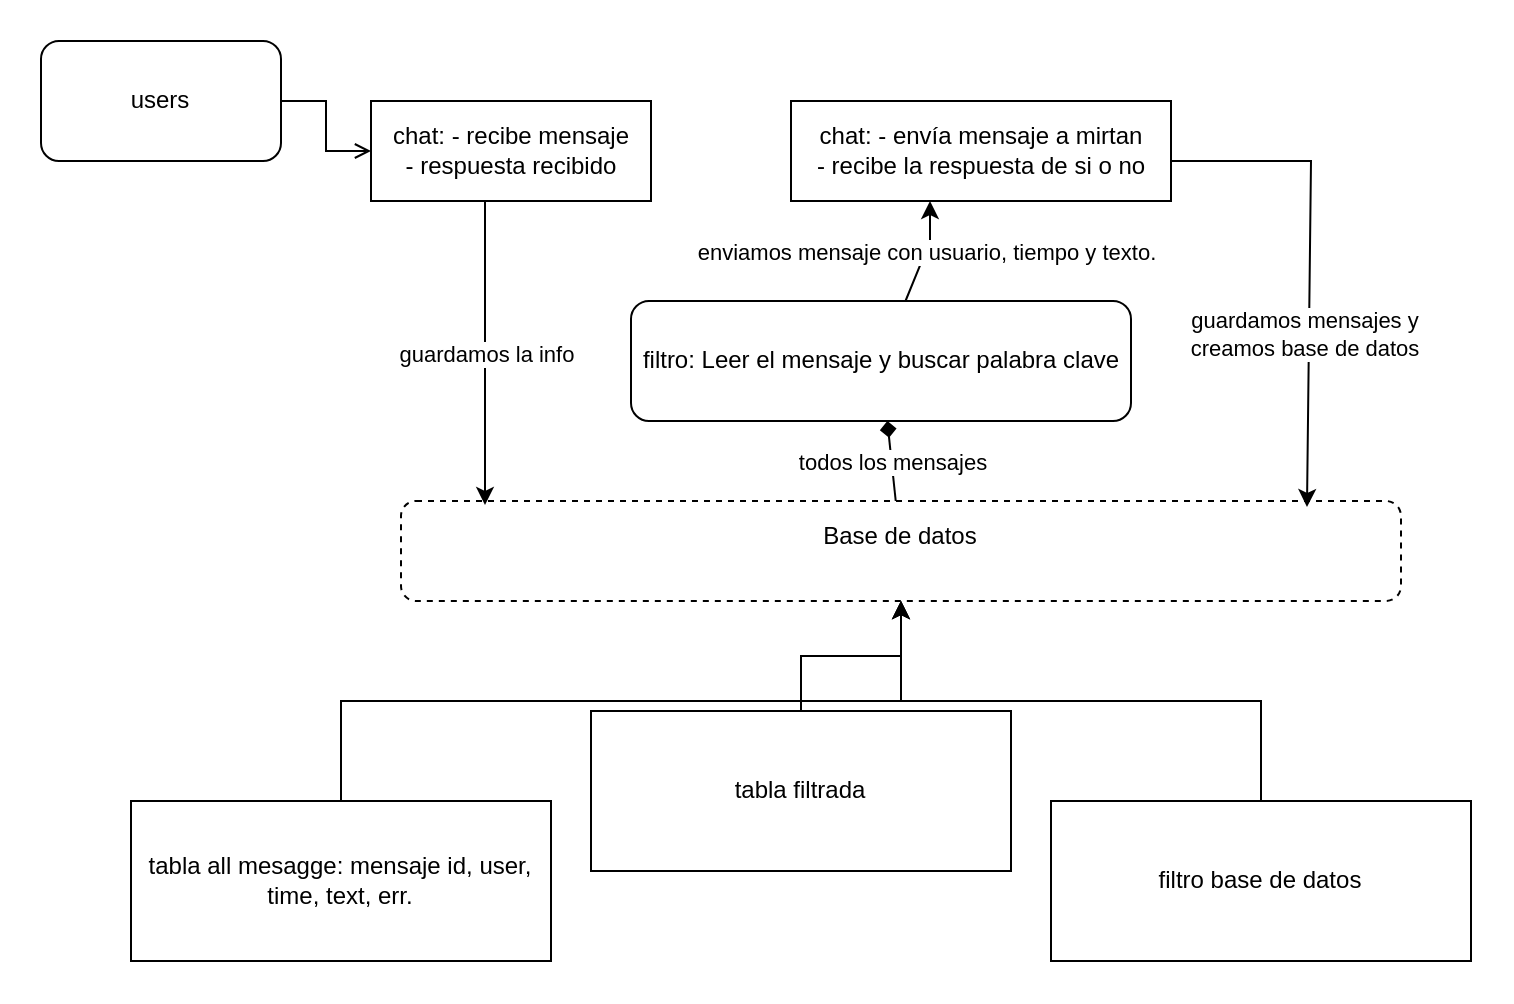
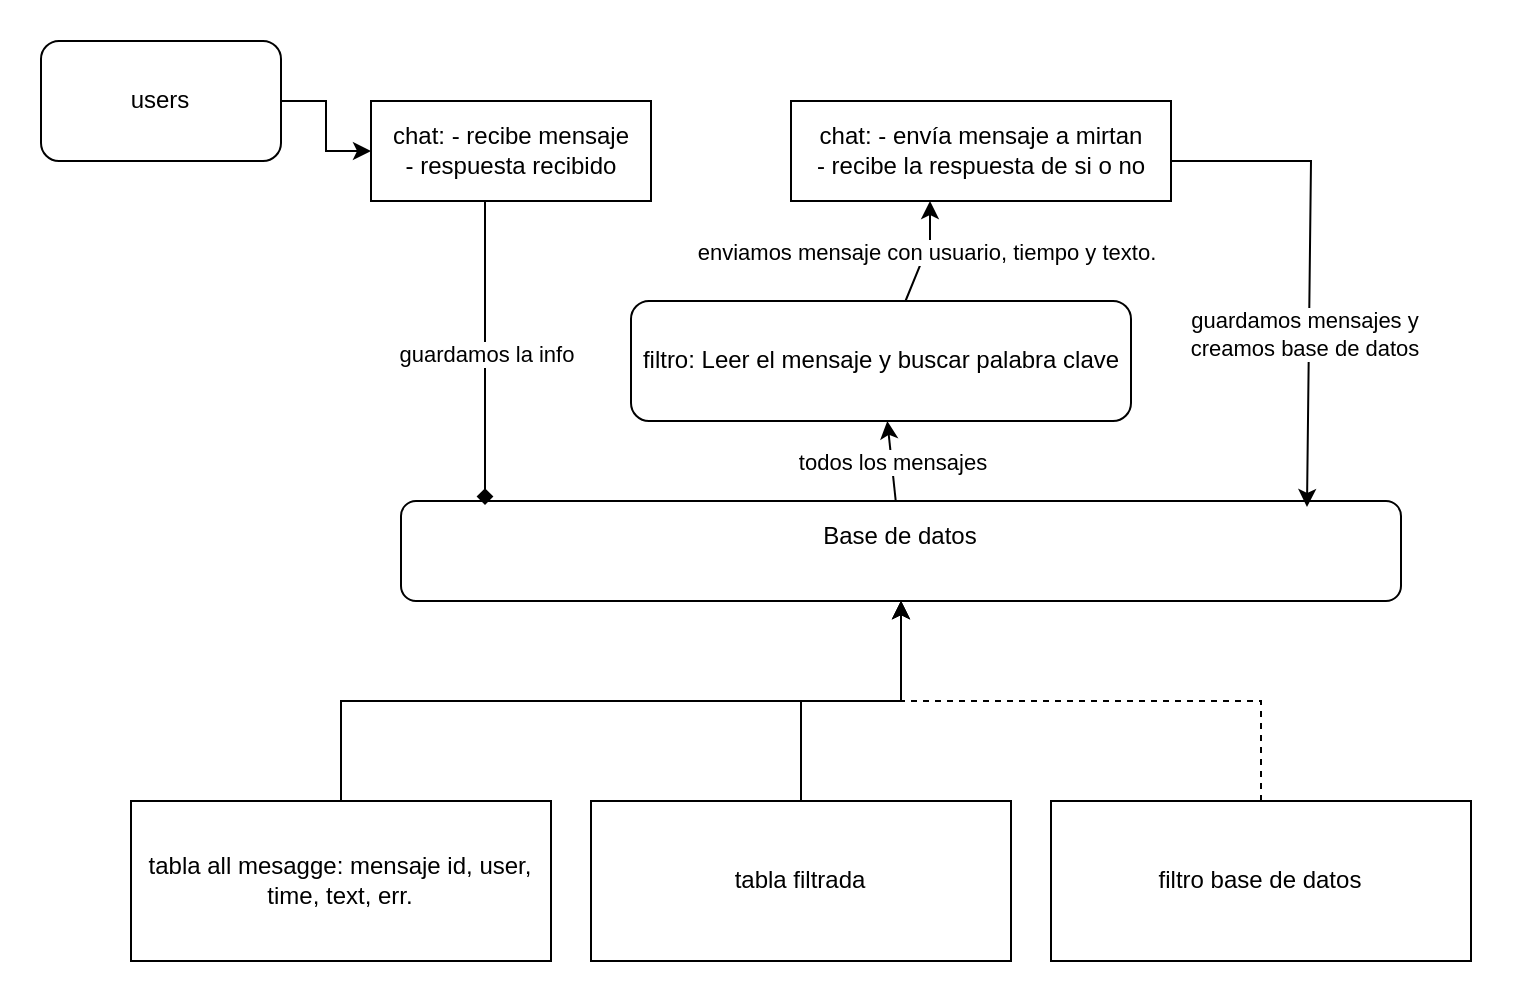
edge "users" -> "chat: - recibe mensaje - respuesta recibido": arrowhead open -> classic
edge "Base de datos" -> "filtro: Leer el mensaje y buscar palabra clave": arrowhead diamond -> classic
edge "chat: - recibe mensaje - respuesta recibido" -> "Base de datos": arrowhead classic -> diamond
node "Base de datos": style dashed -> solid
edge "filtro base de datos" -> "Base de datos": style solid -> dashed
node "tabla filtrada": moved (801, 791) -> (801, 881)
